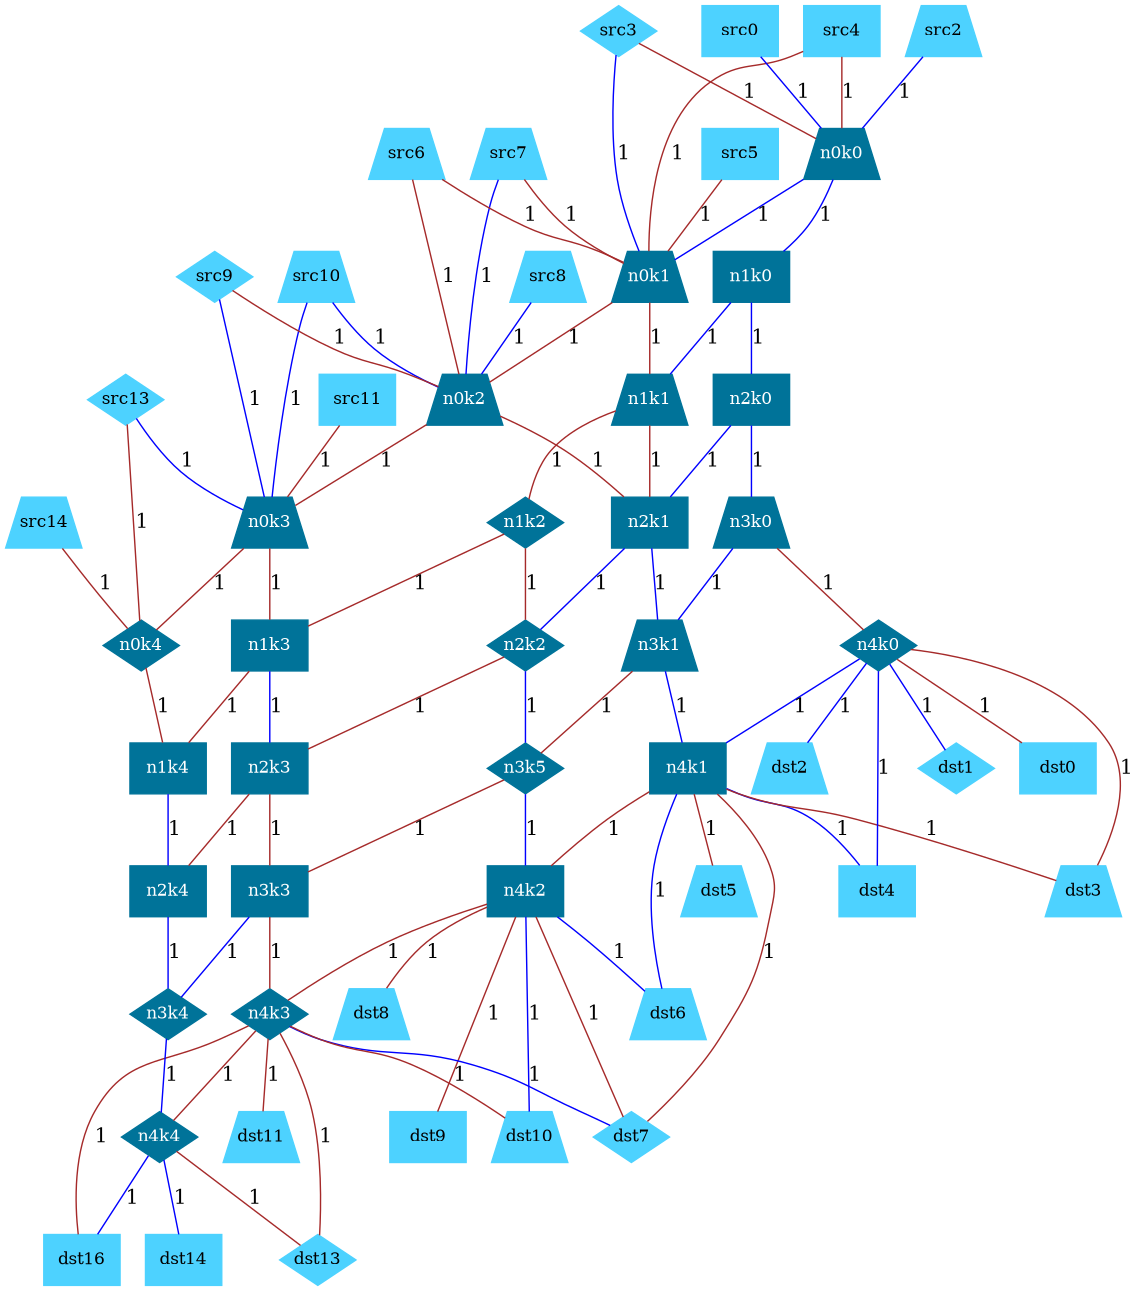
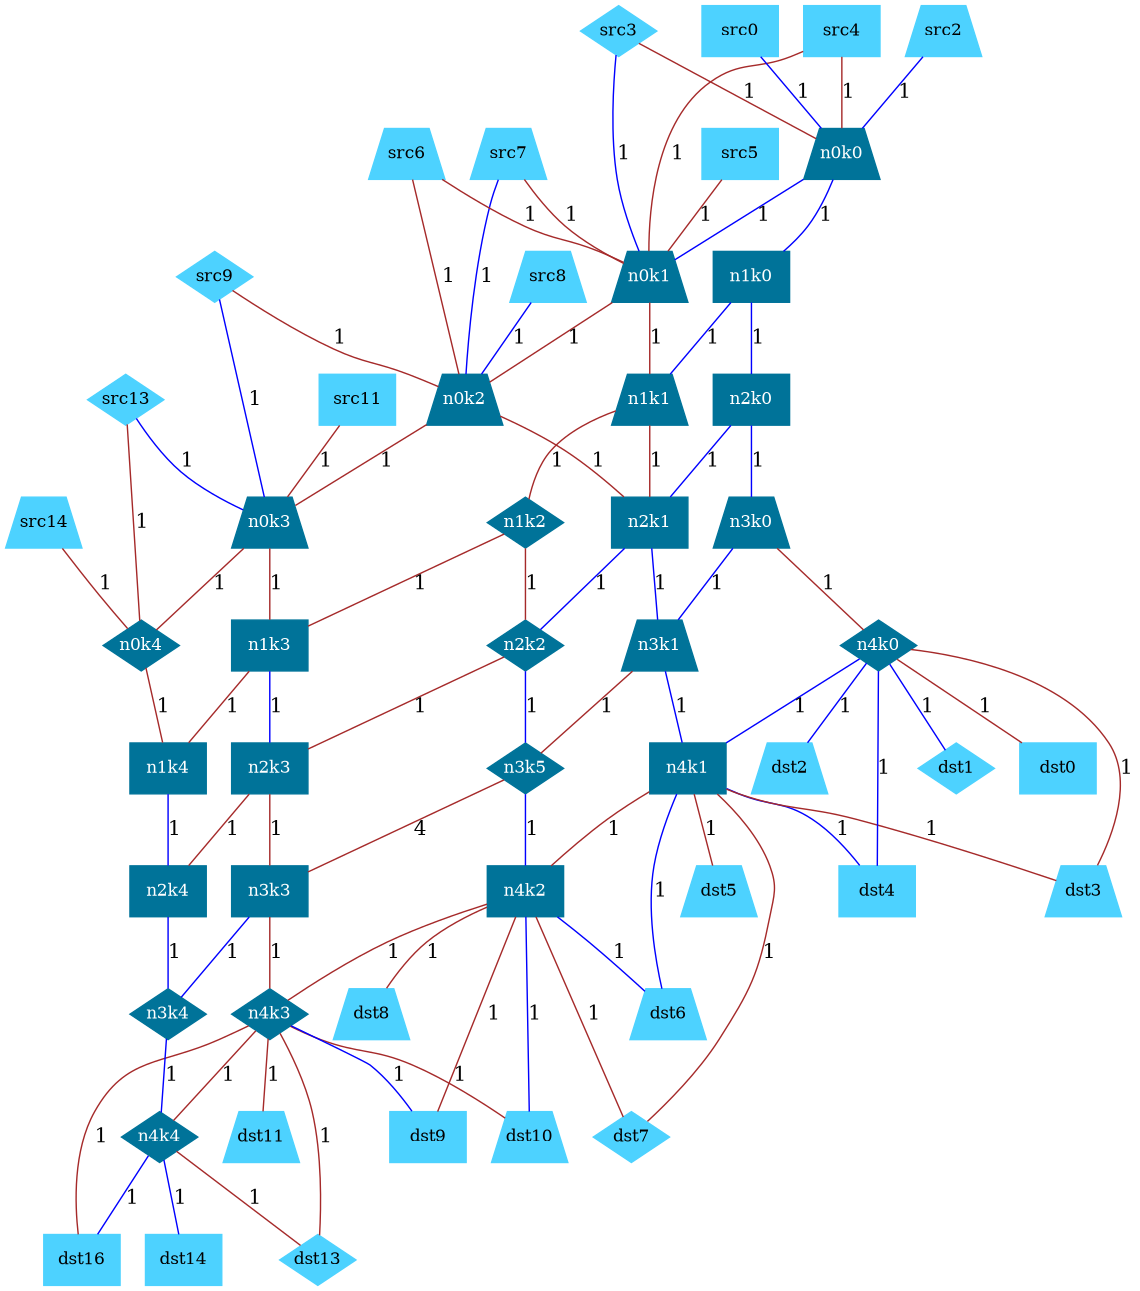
node "src10": removed
edge "n3k5" -- "n3k3": label "1" -> "4"
edge "n4k3" -- "dst7": now "n4k3" -- "dst9"
